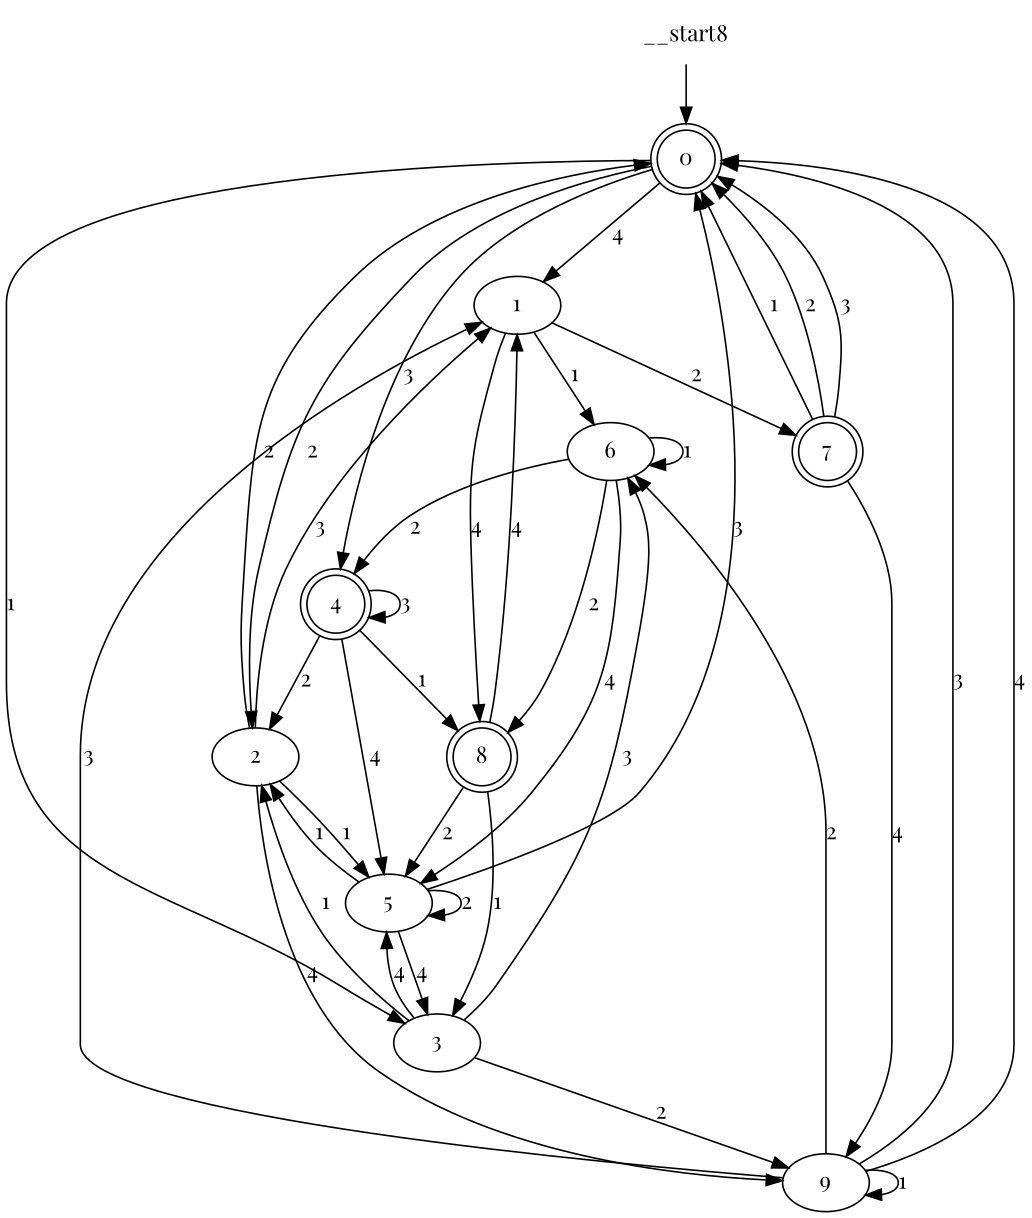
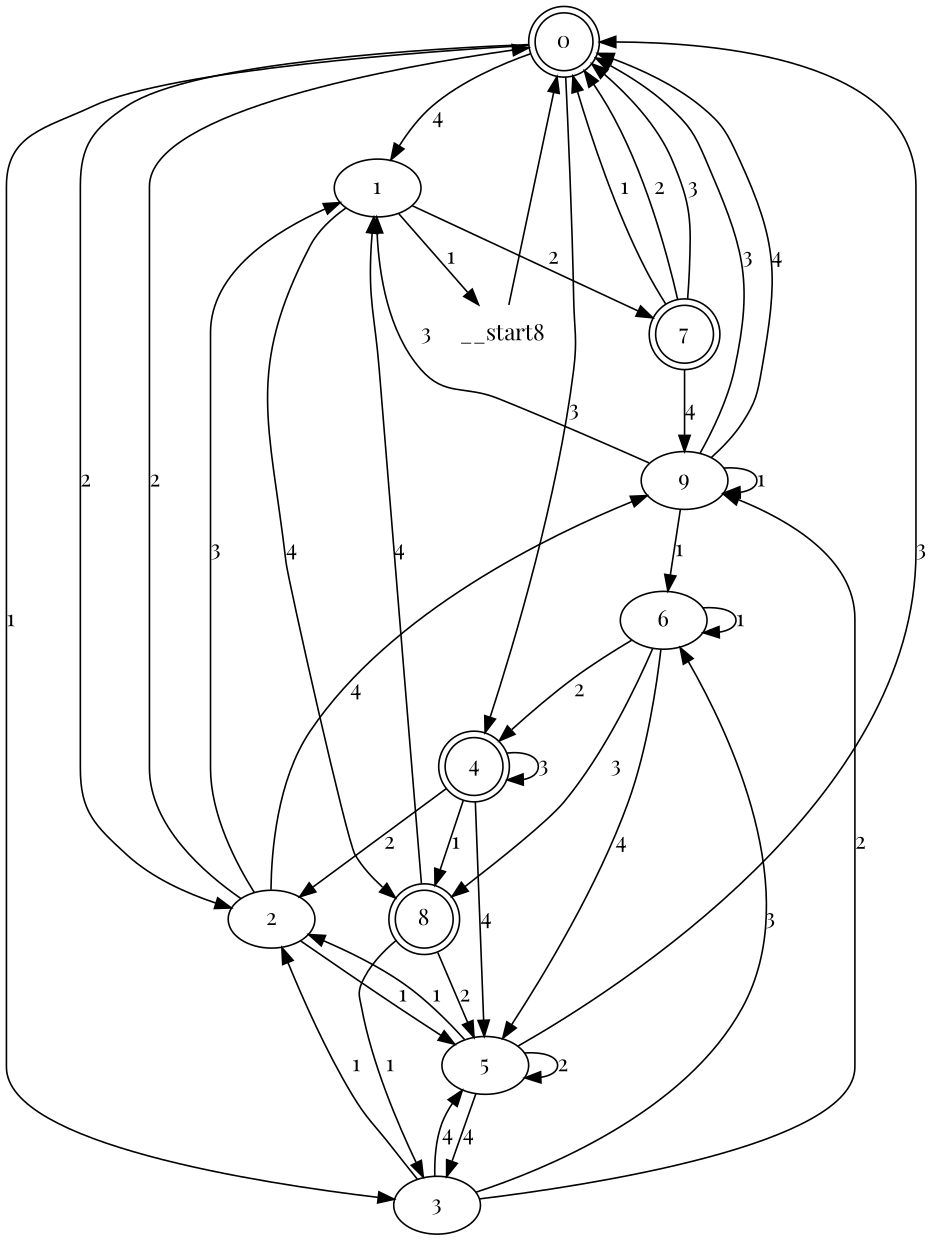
edge "1" -> "6": now "1" -> "__start8"
edge "6" -> "8": label "2" -> "3"
edge "9" -> "6": label "2" -> "1"
